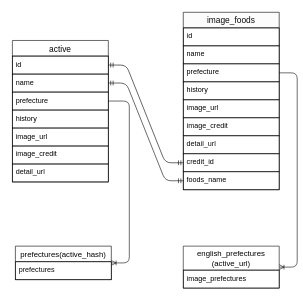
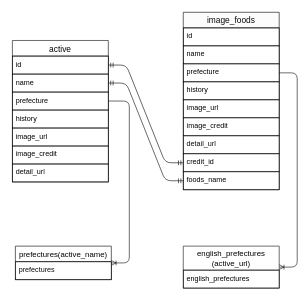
node "prefectures(active_hash)": label "prefectures(active_hash)" -> "prefectures(active_name)"
node "image_prefectures": label "image_prefectures" -> "english_prefectures"
